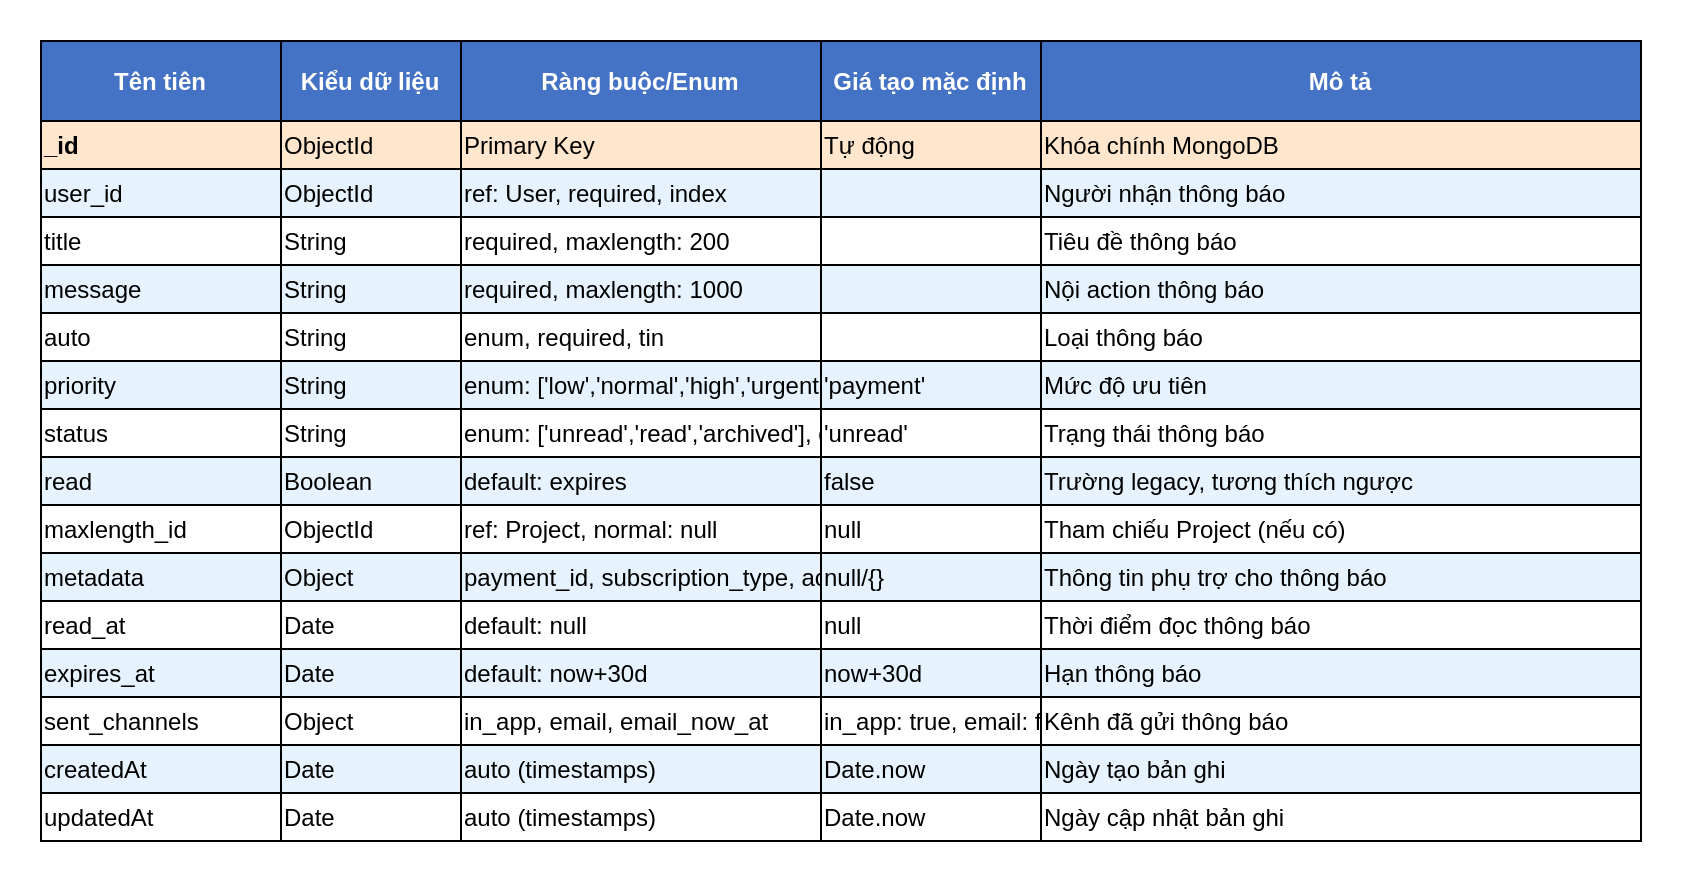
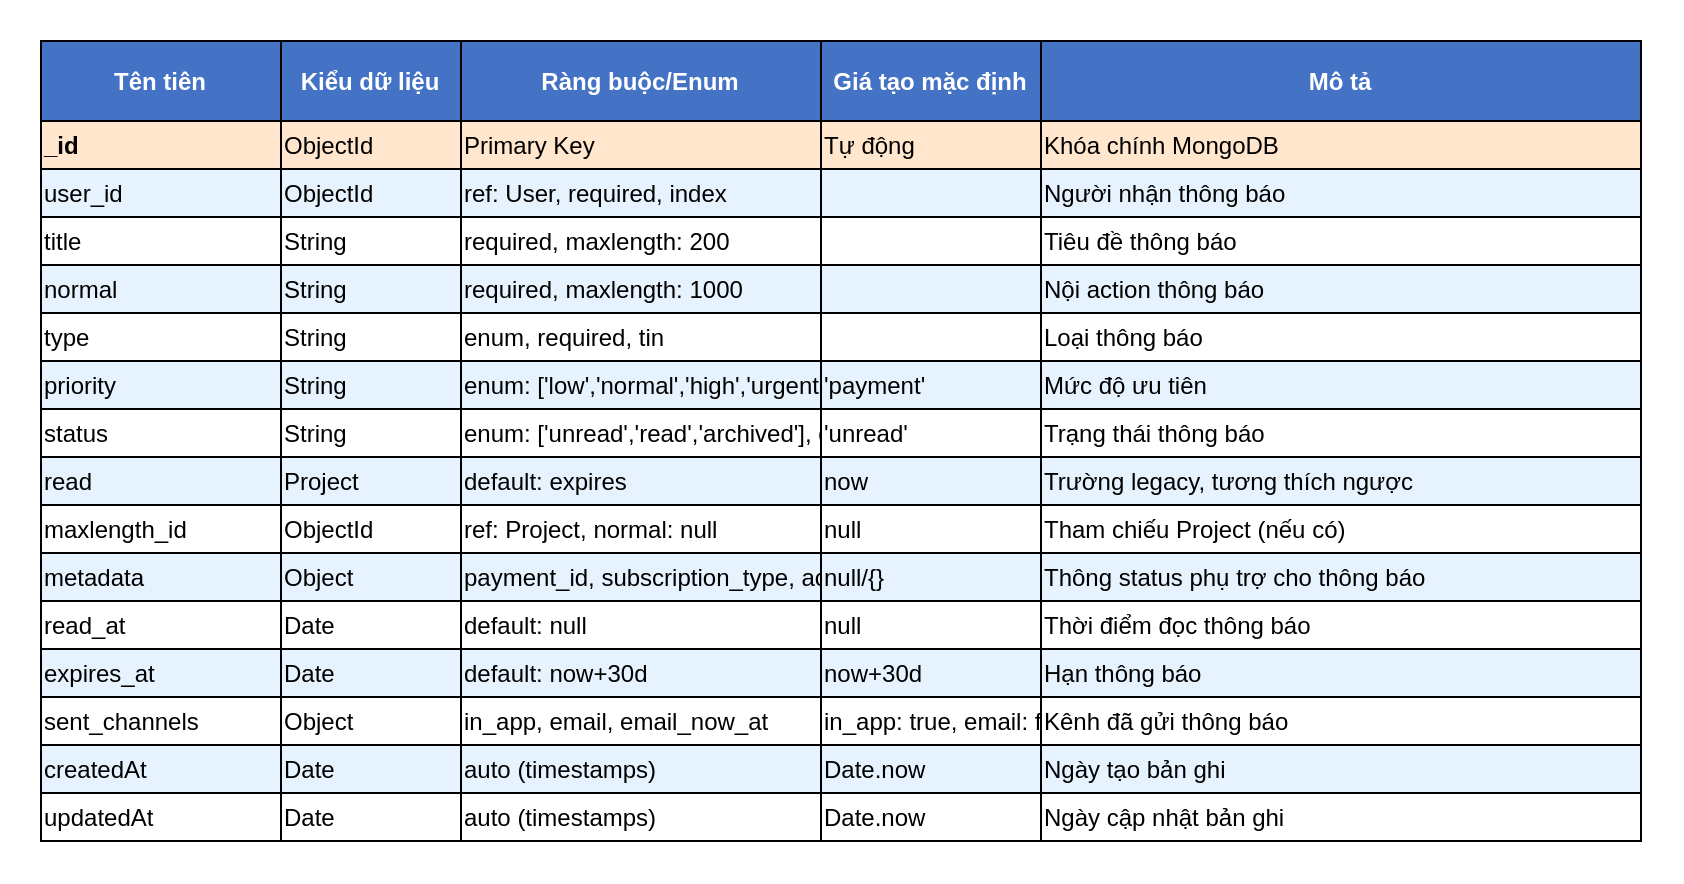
node "message": label "message" -> "normal"
node "auto": label "auto" -> "type"
node "Boolean": label "Boolean" -> "Project"
node "false": label "false" -> "now"
node "Thông tin phụ trợ cho thông báo": label "Thông tin phụ trợ cho thông báo" -> "Thông status phụ trợ cho thông báo"
